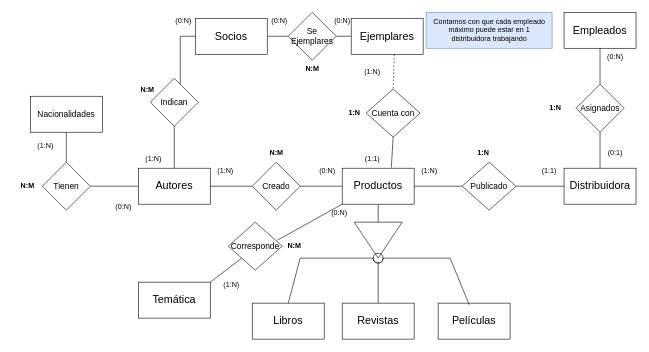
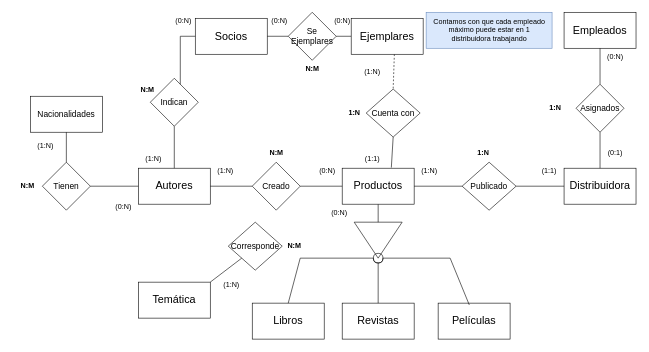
edge "Productos" -- "Corresponde": removed
